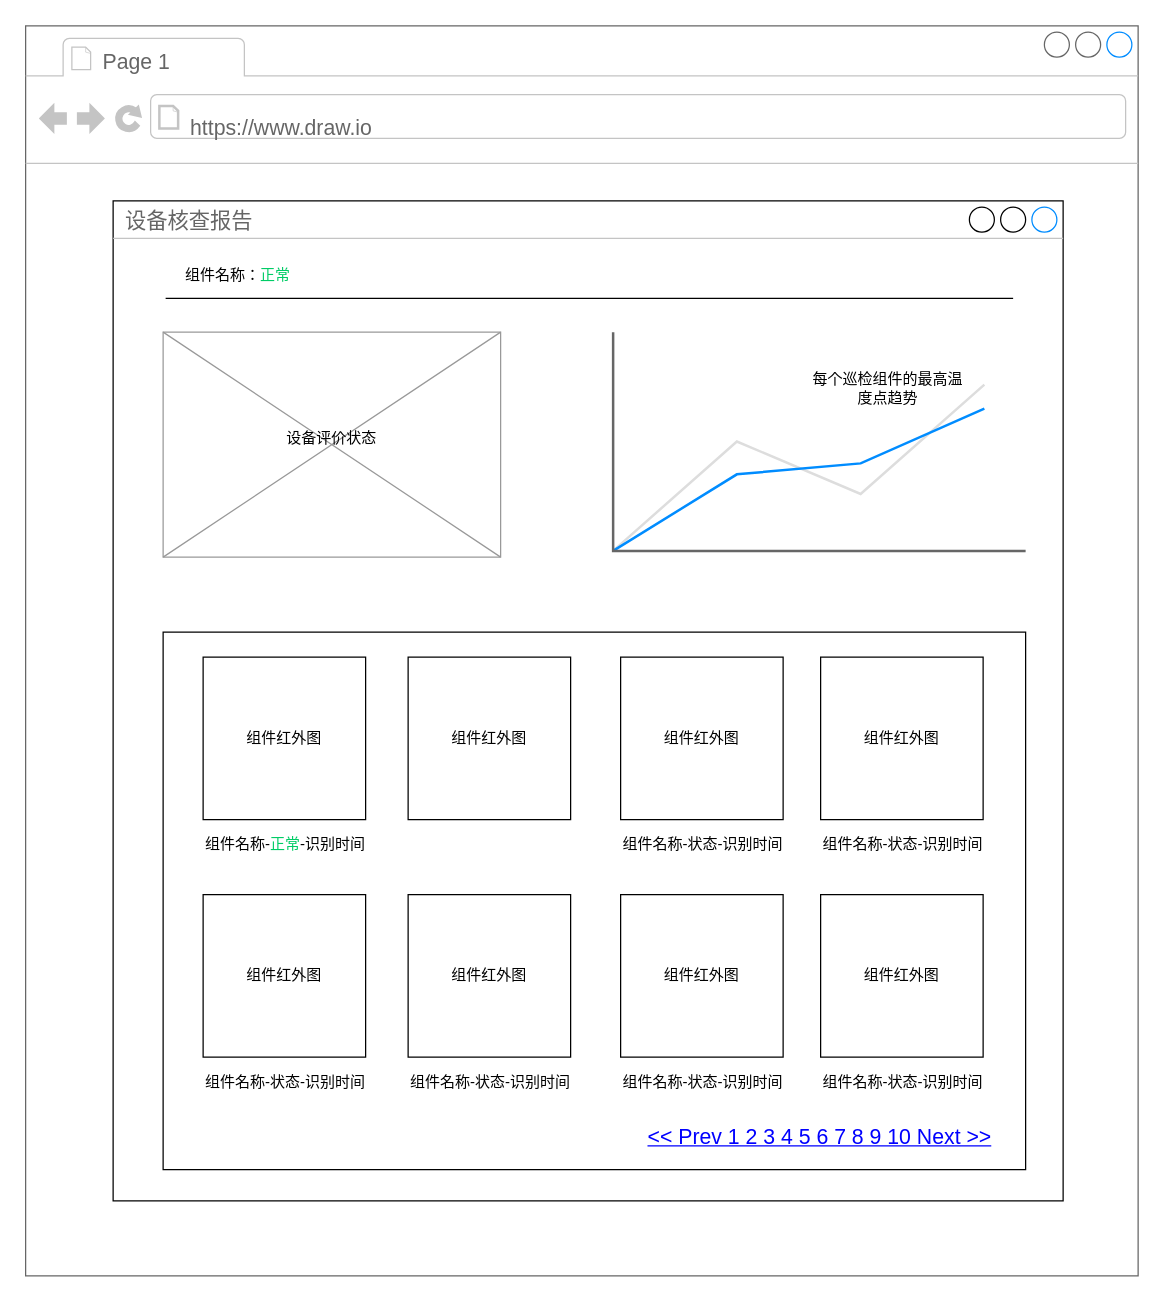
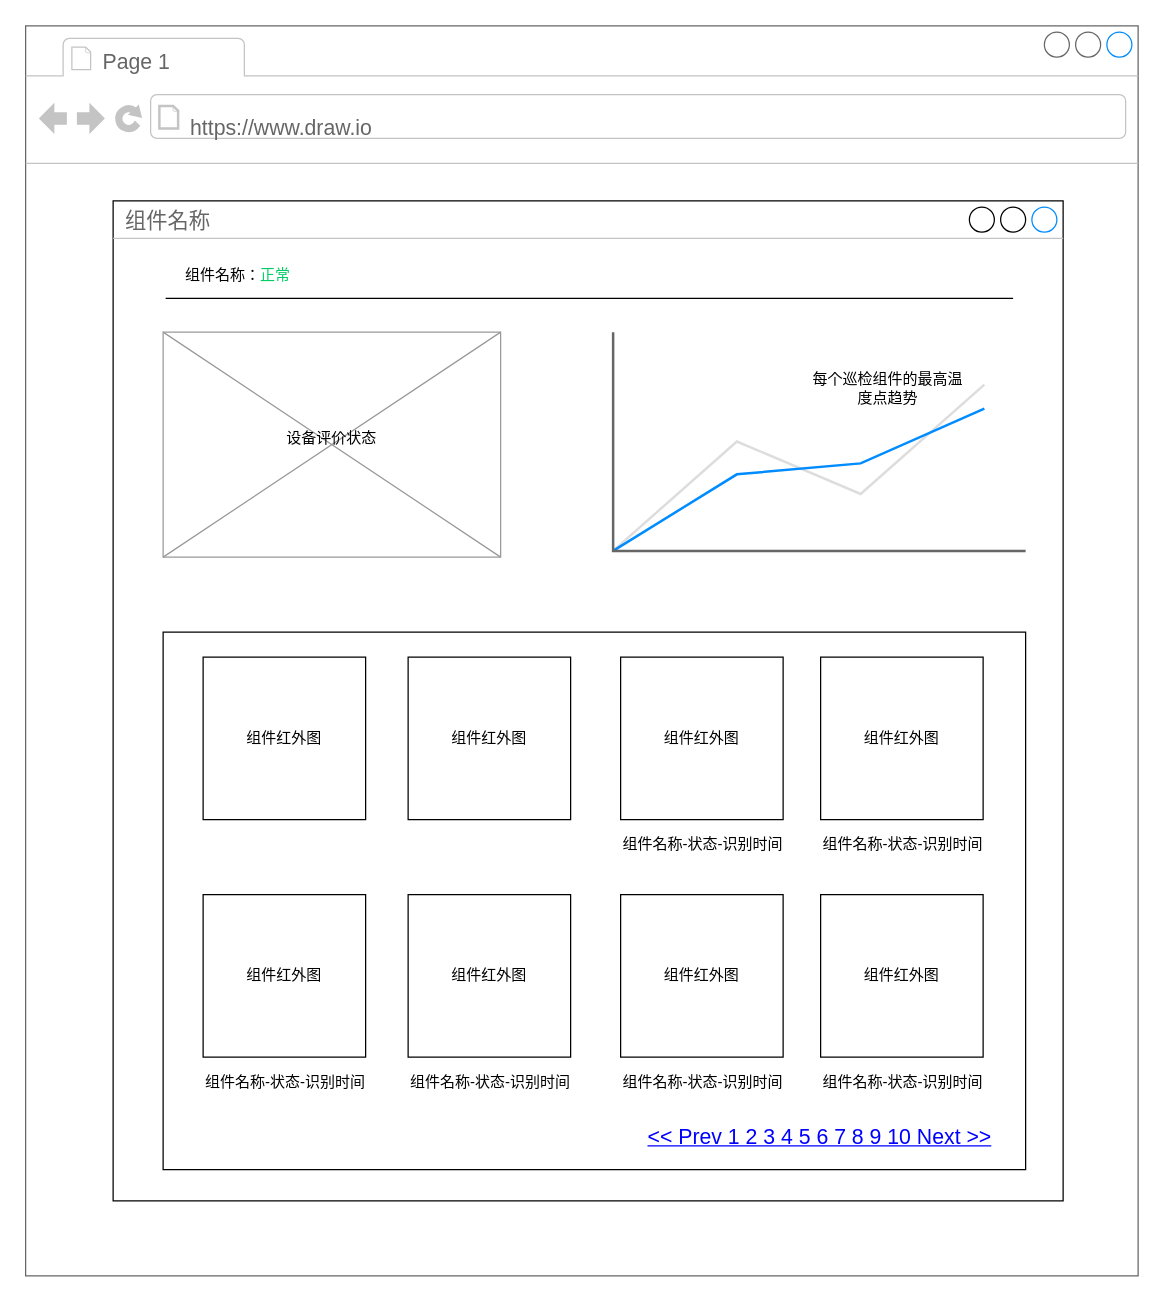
node "设备核查报告": label "设备核查报告" -> "组件名称"
node "组件名称-正常-识别时间": removed
